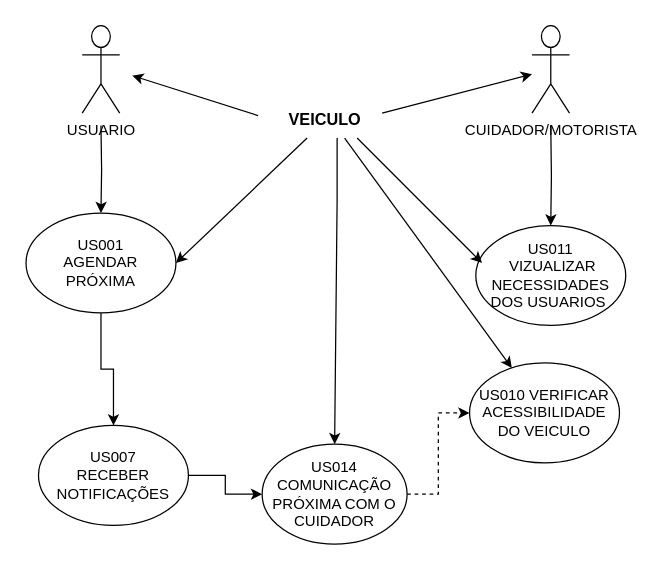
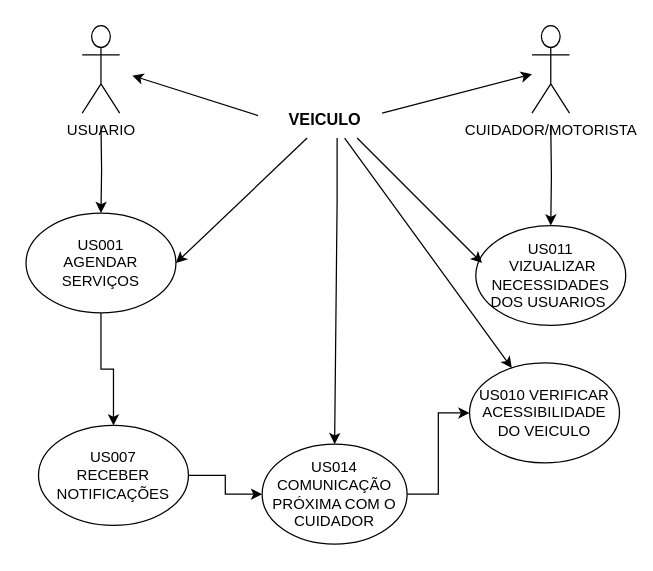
node "US001 AGENDAR PRÓXIMA": label "US001 AGENDAR PRÓXIMA" -> "US001 AGENDAR SERVIÇOS"
edge "US014 COMUNICAÇÃO PRÓXIMA COM O CUIDADOR" -> "US010 VERIFICAR ACESSIBILIDADE DO VEICULO": style dashed -> solid
